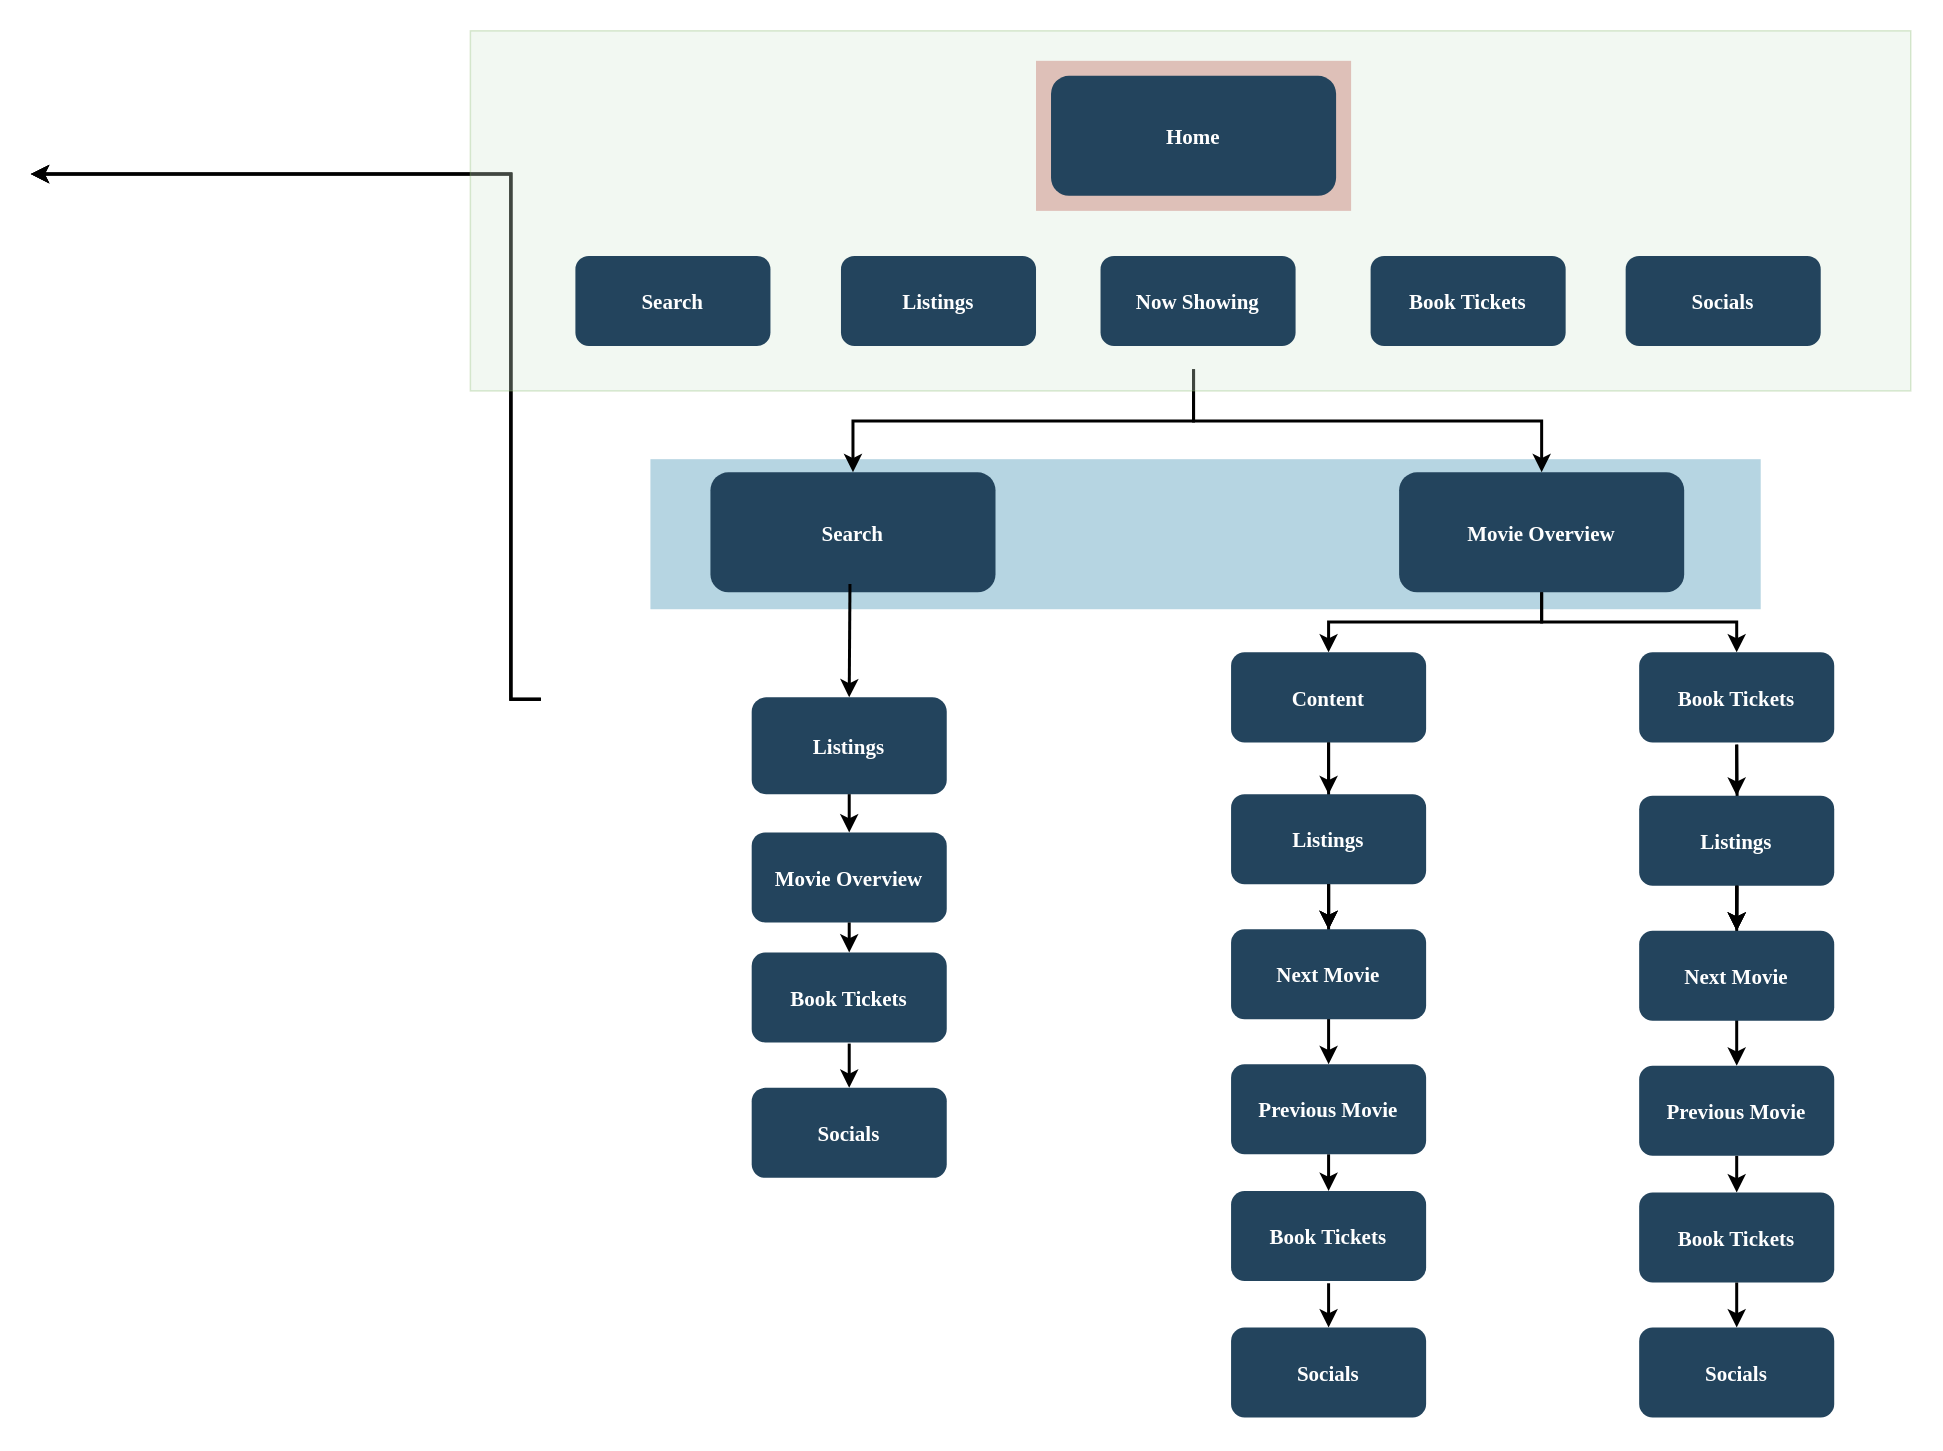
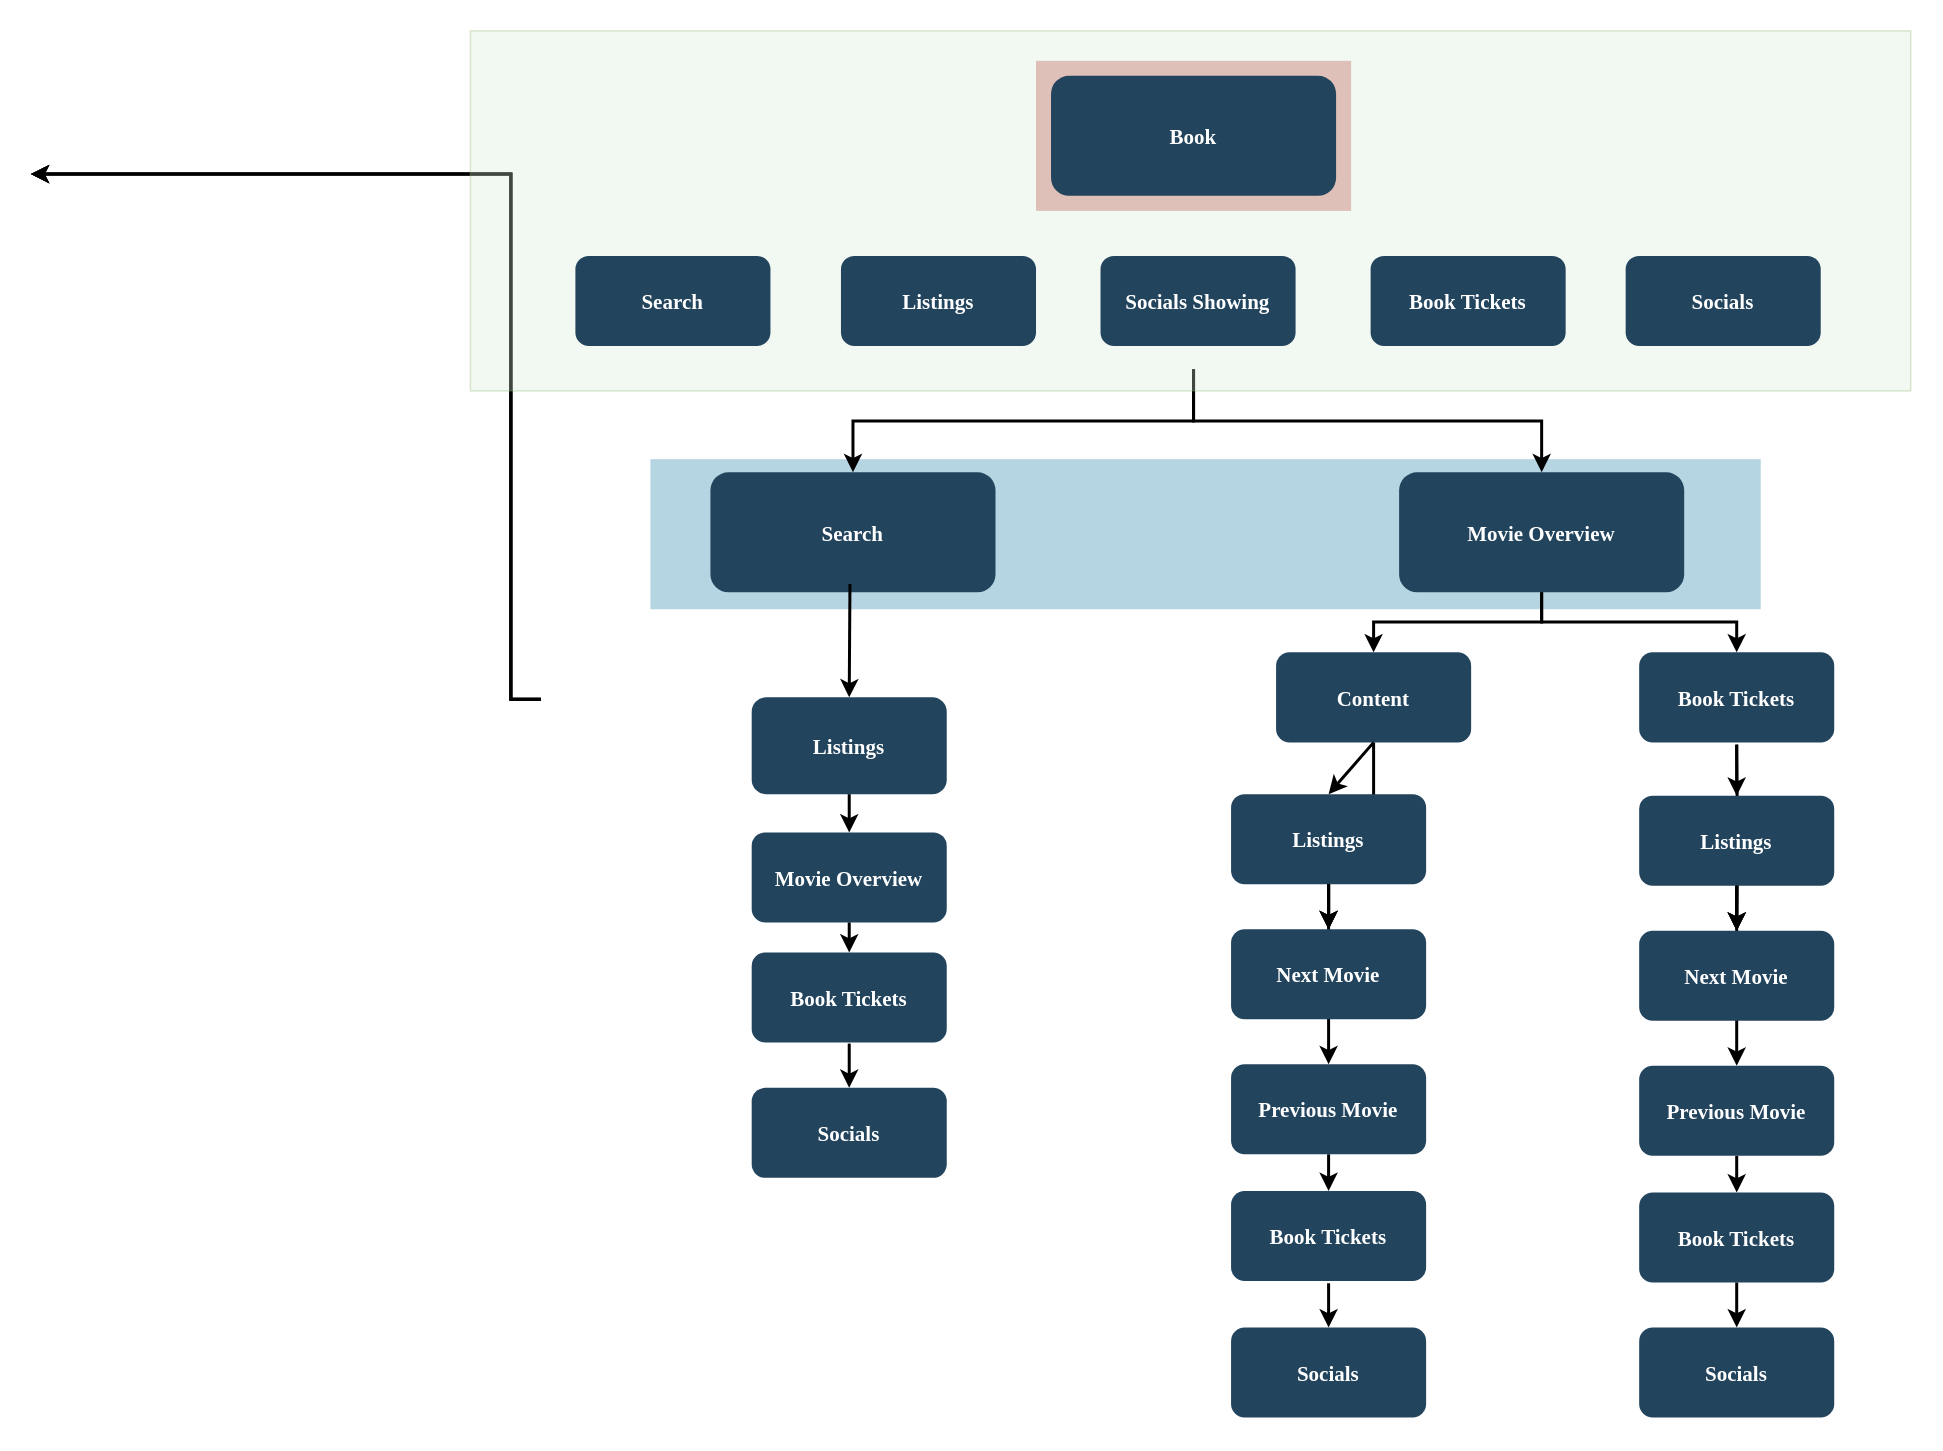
node "Home": label "Home" -> "Book"
node "Now Showing": label "Now Showing" -> "Socials Showing"
node "Content": moved (1328, 697) -> (1373, 697)
